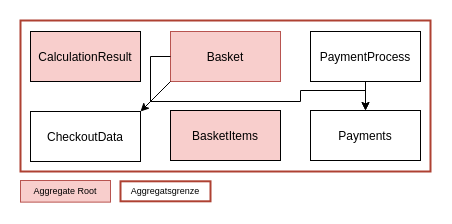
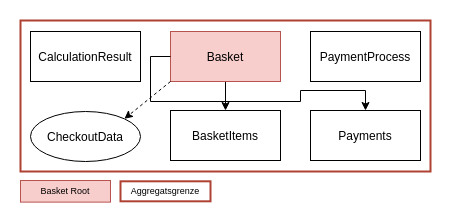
node "CalculationResult": fillcolor #f8cecc -> #ffffff
edge "PaymentProcess" -> "Payments": removed
edge "Basket" -> "CheckoutData": style solid -> dashed
edge "Basket" -> "BasketItems": added
node "BasketItems": fillcolor #f8cecc -> #ffffff
node "CheckoutData": shape rectangle -> ellipse
node "Aggregate Root": label "Aggregate Root" -> "Basket Root"
